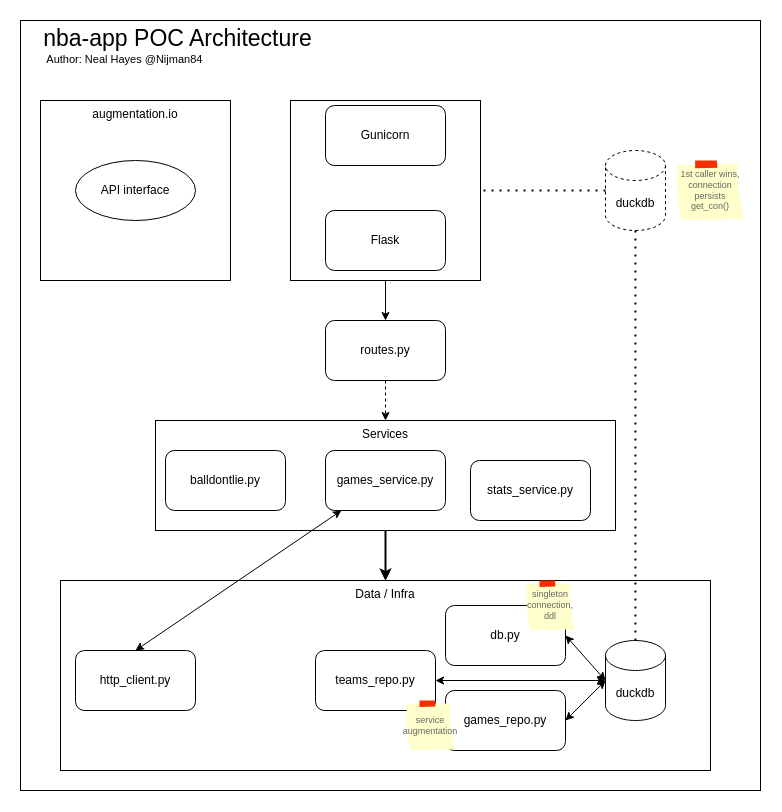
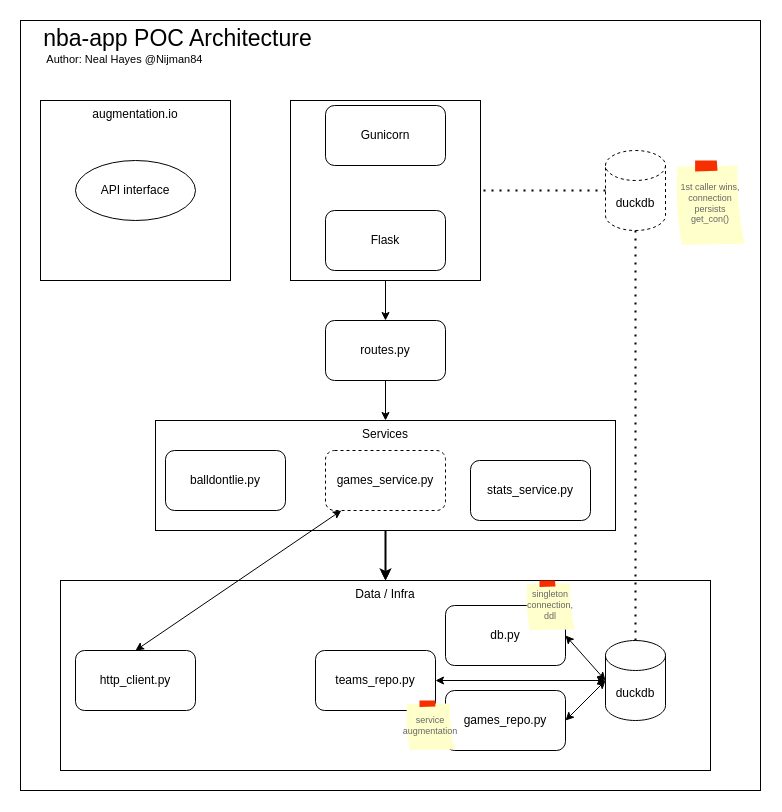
node "1st caller wins, connection persists get_con()": size 70x60 -> 70x85
edge "routes.py" -> "Services": style dashed -> solid
node "games_service.py": style solid -> dashed
